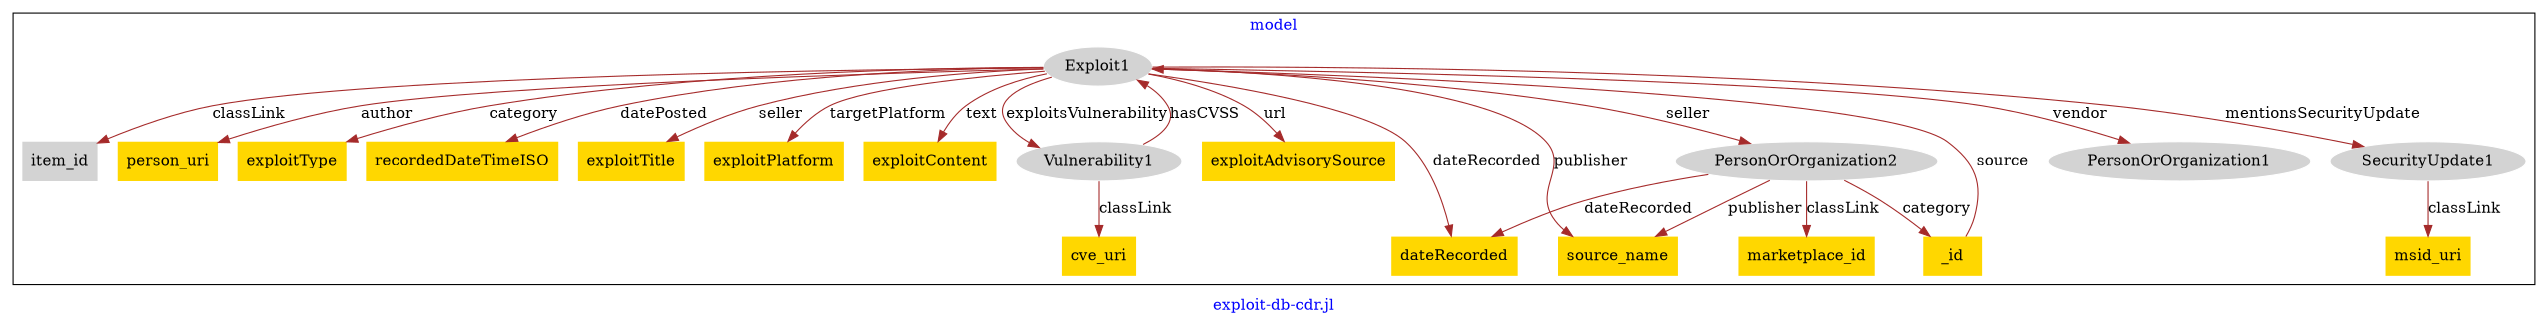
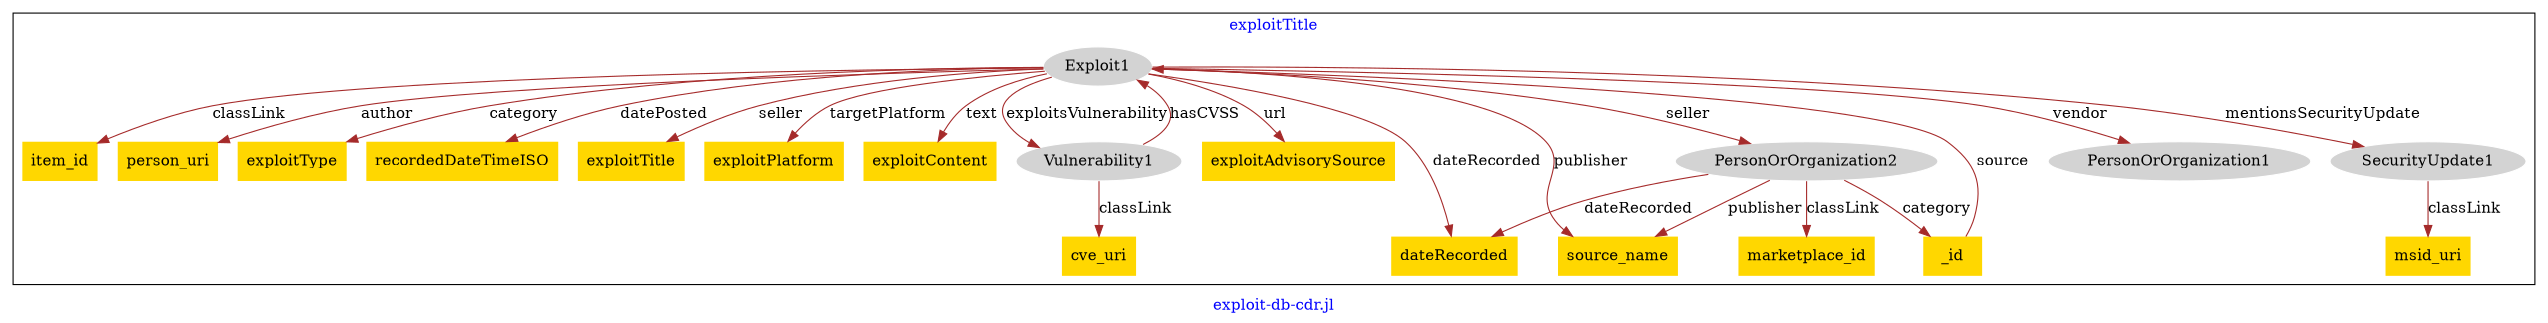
cluster "model": label "model" -> "exploitTitle"
node "item_id": fillcolor lightgray -> gold
